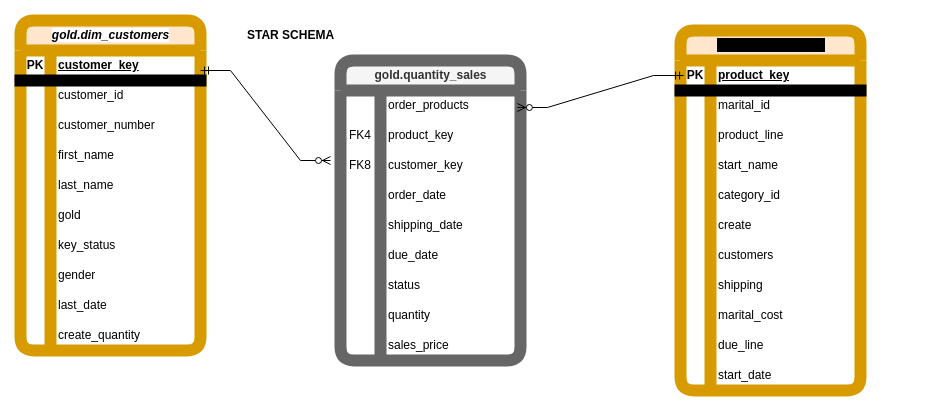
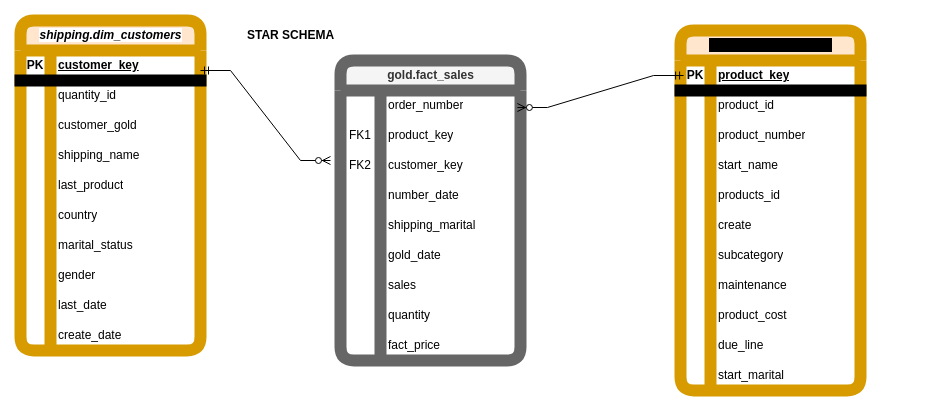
node "gold.dim_customers": label "gold.dim_customers" -> "shipping.dim_customers"
node "gold.dim_products": label "gold.dim_products" -> "gold.create_products"
node "gold.quantity_sales": label "gold.quantity_sales" -> "gold.fact_sales"
node "customer_id": label "customer_id" -> "quantity_id"
node "order_products": label "order_products" -> "order_number"
node "marital_id": label "marital_id" -> "product_id"
node "customer_number": label "customer_number" -> "customer_gold"
node "FK4": label "FK4" -> "FK1"
node "product_line": label "product_line" -> "product_number"
node "first_name": label "first_name" -> "shipping_name"
node "FK8": label "FK8" -> "FK2"
node "last_name": label "last_name" -> "last_product"
node "order_date": label "order_date" -> "number_date"
node "category_id": label "category_id" -> "products_id"
node "gold": label "gold" -> "country"
node "shipping_date": label "shipping_date" -> "shipping_marital"
node "key_status": label "key_status" -> "marital_status"
node "due_date": label "due_date" -> "gold_date"
node "customers": label "customers" -> "subcategory"
node "status": label "status" -> "sales"
node "shipping": label "shipping" -> "maintenance"
node "marital_cost": label "marital_cost" -> "product_cost"
node "create_quantity": label "create_quantity" -> "create_date"
node "sales_price": label "sales_price" -> "fact_price"
node "start_date": label "start_date" -> "start_marital"
